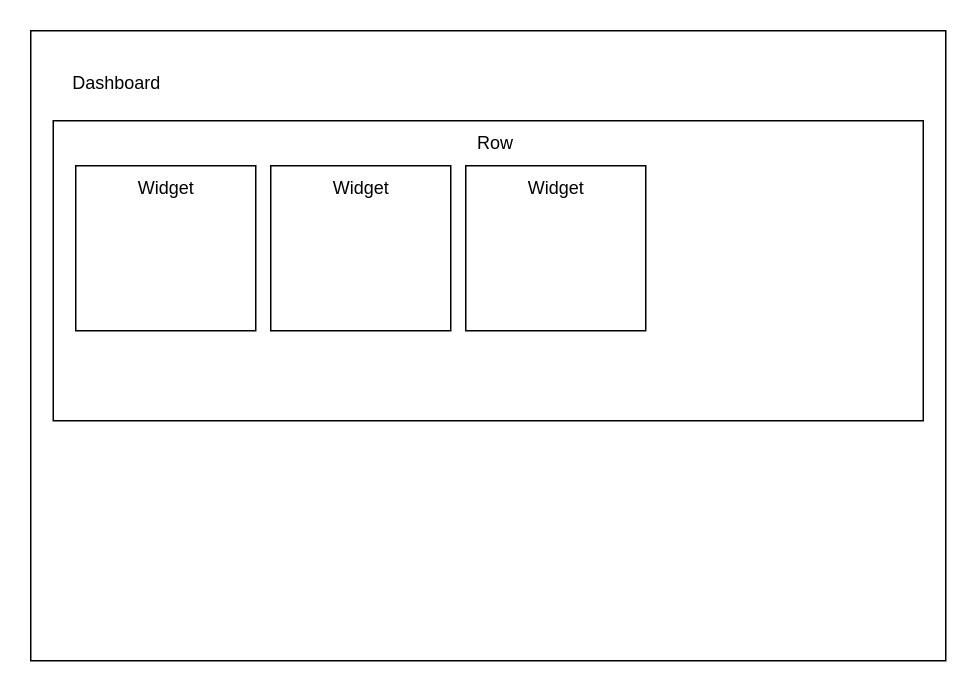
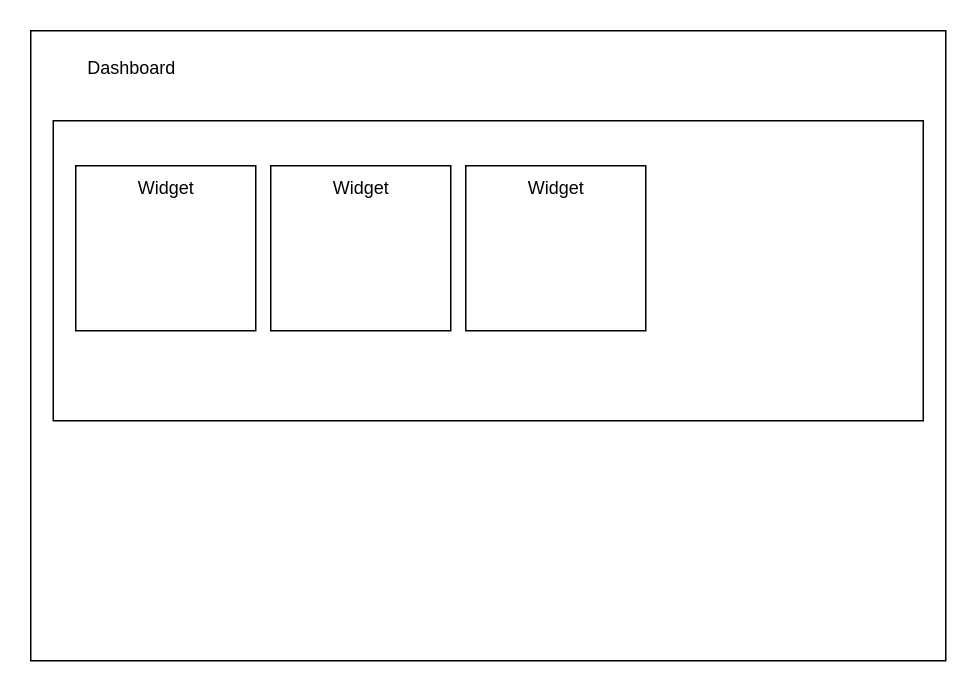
node "Dashboard": moved (117, 83) -> (132, 68)
node "Row": removed
